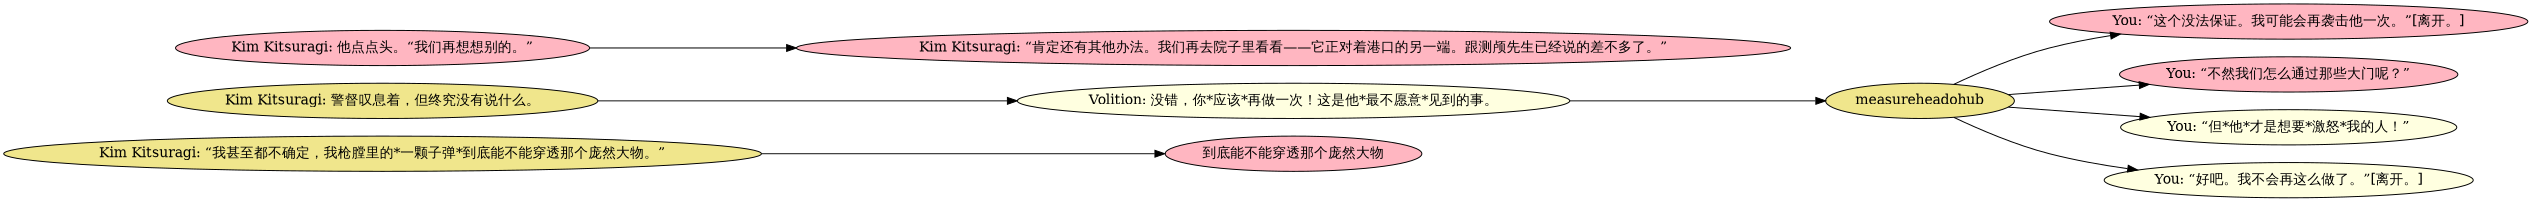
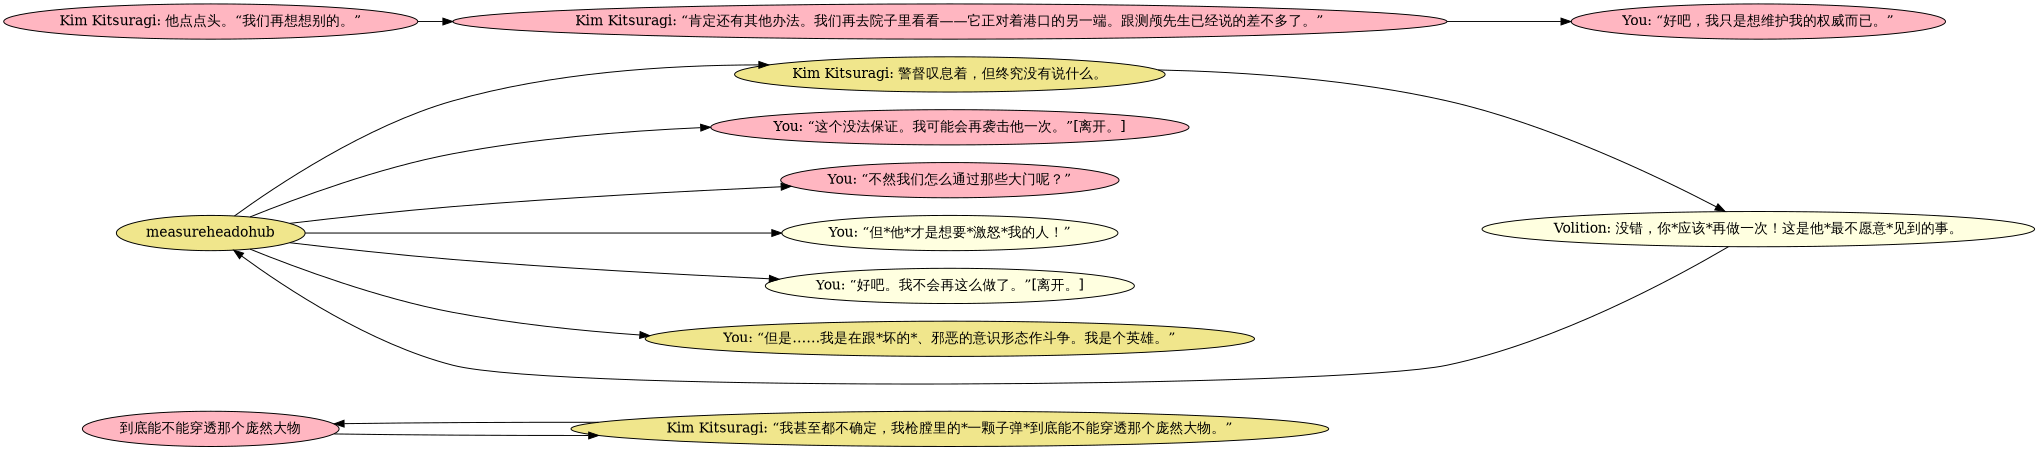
node "You: “好吧，我只是想维护我的权威而已。”": added
edge "measureheadohub" -> "Kim Kitsuragi: 警督叹息着，但终究没有说什么。": added
node "You: “但是……我是在跟*坏的*、邪恶的意识形态作斗争。我是个英雄。”": added
edge "到底能不能穿透那个庞然大物" -> "Kim Kitsuragi: “我甚至都不确定，我枪膛里的*一颗子弹*到底能不能穿透那个庞然大物。”": added
